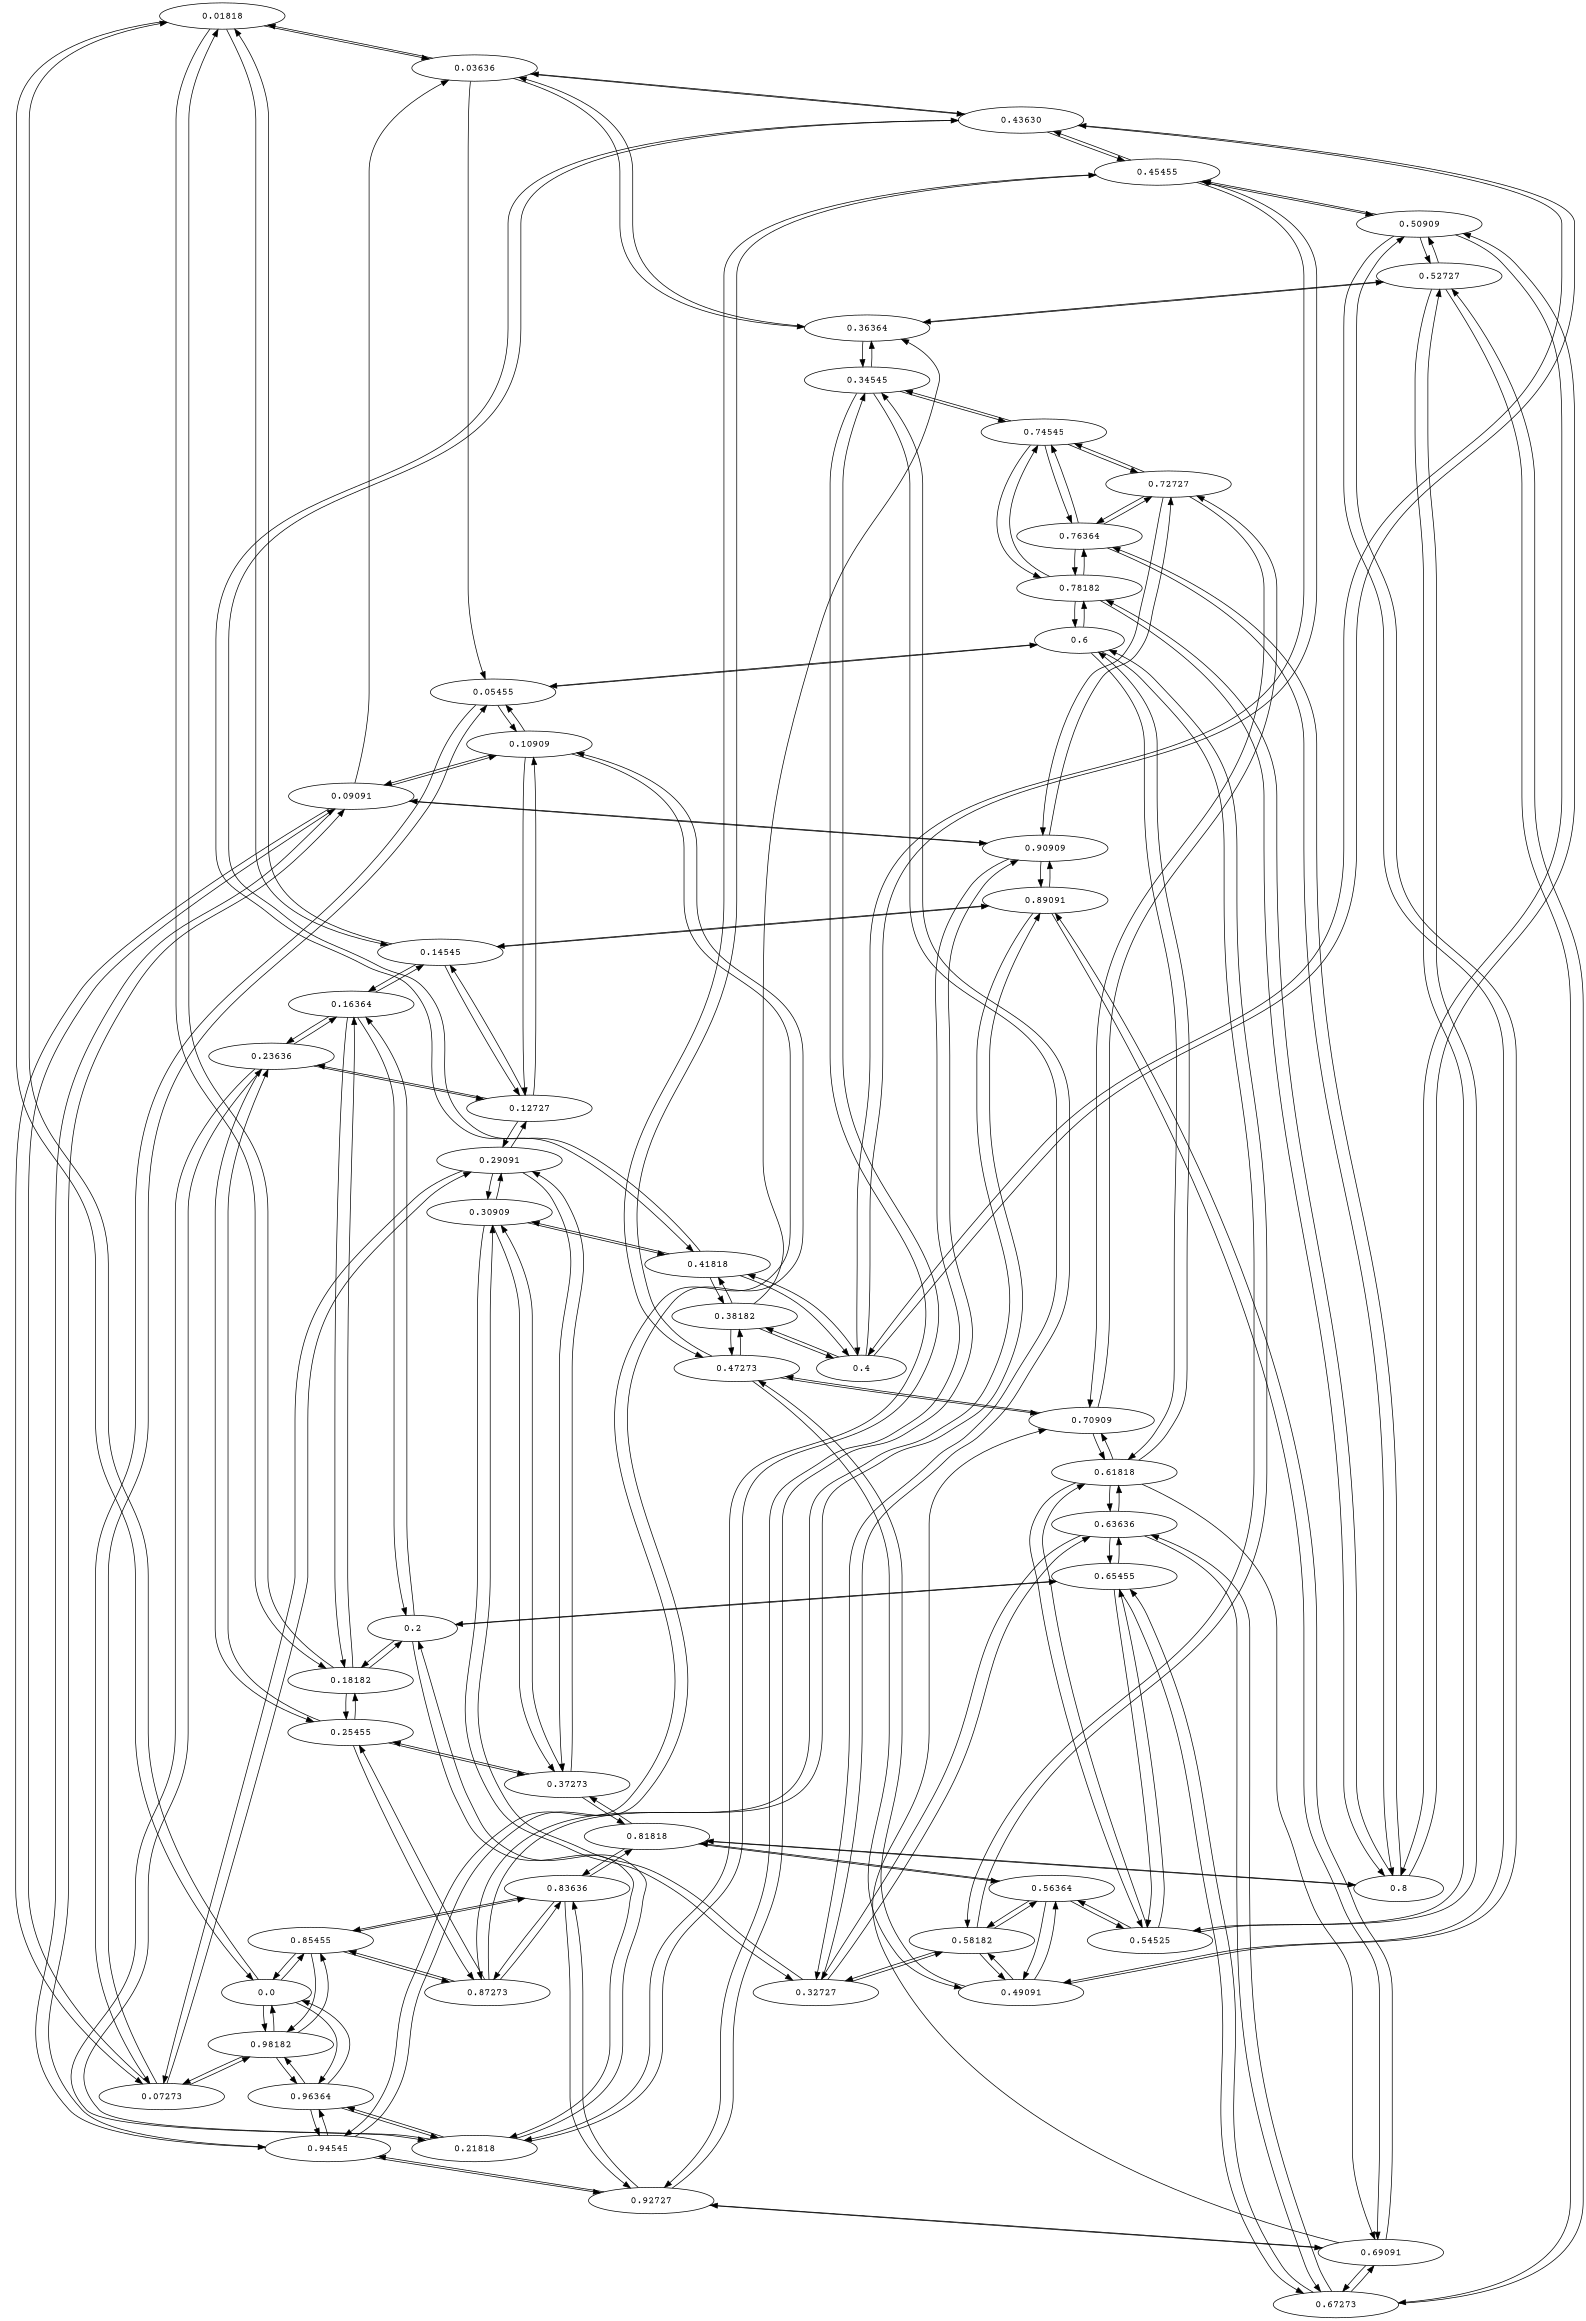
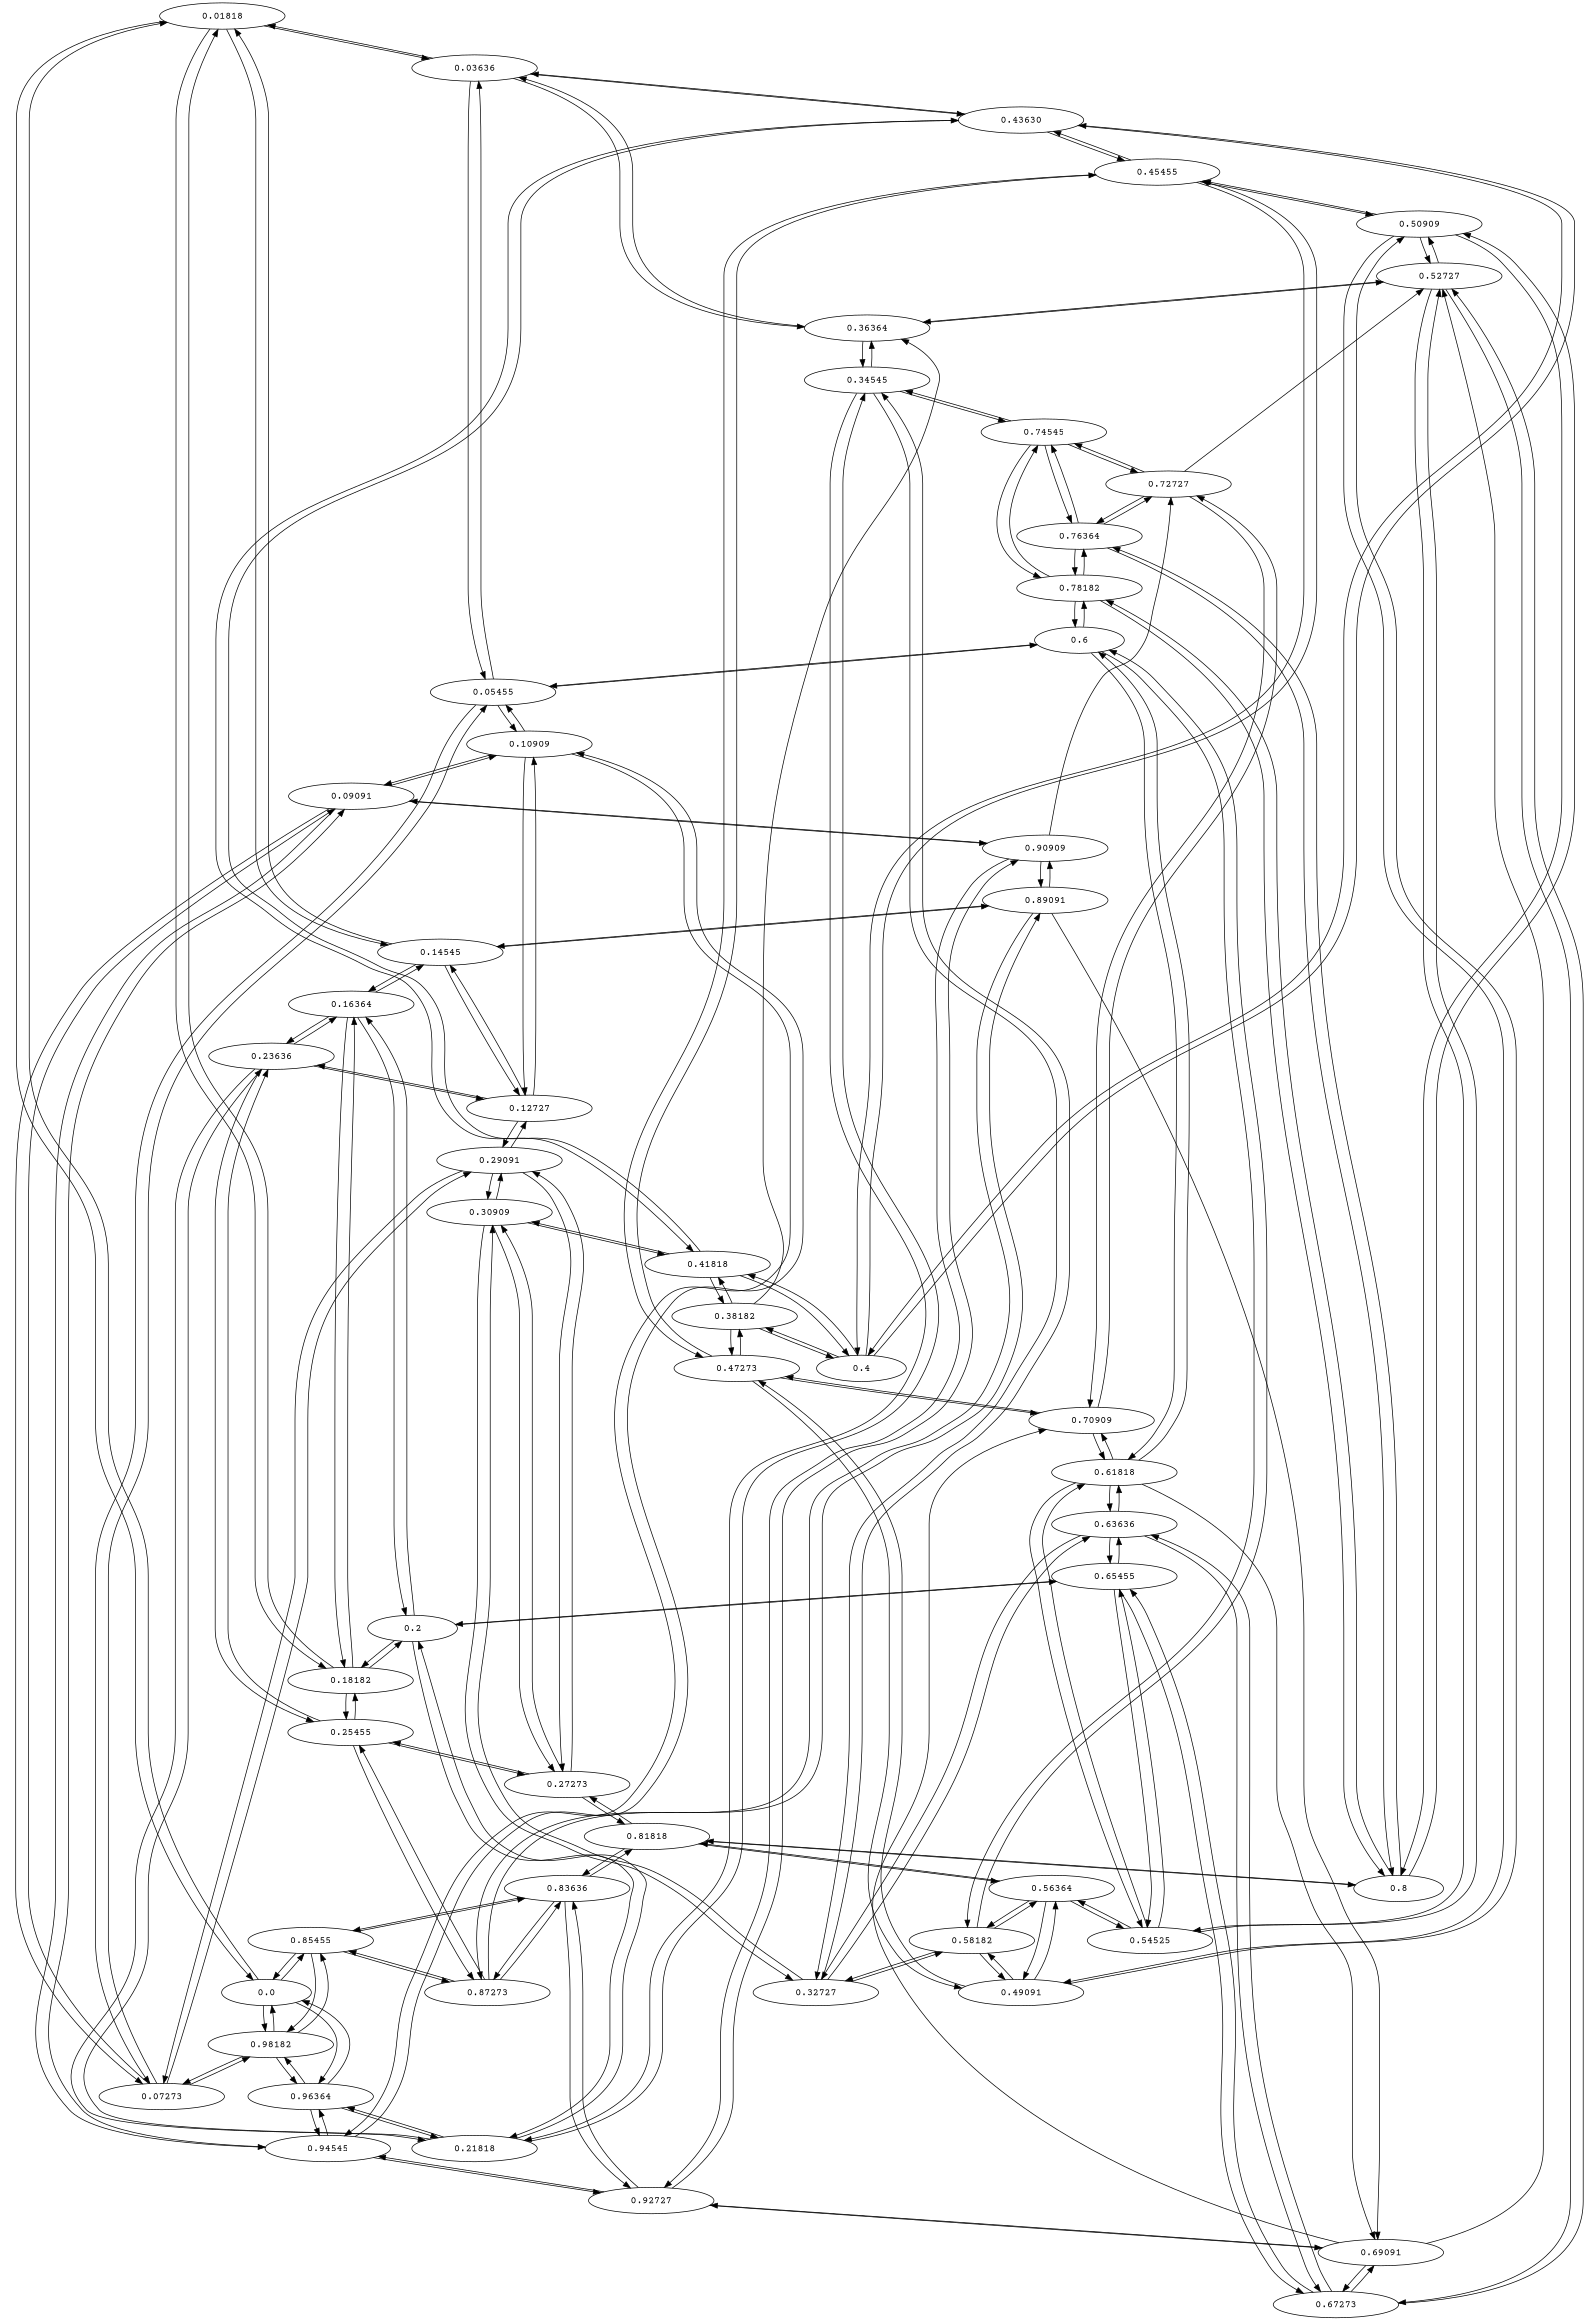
edge "0.09091" -> "0.03636": now "0.05455" -> "0.03636"
edge "0.72727" -> "0.90909": now "0.72727" -> "0.52727"
edge "0.69091" -> "0.89091": now "0.69091" -> "0.52727"
node "0.37273": label "0.37273" -> "0.27273"
